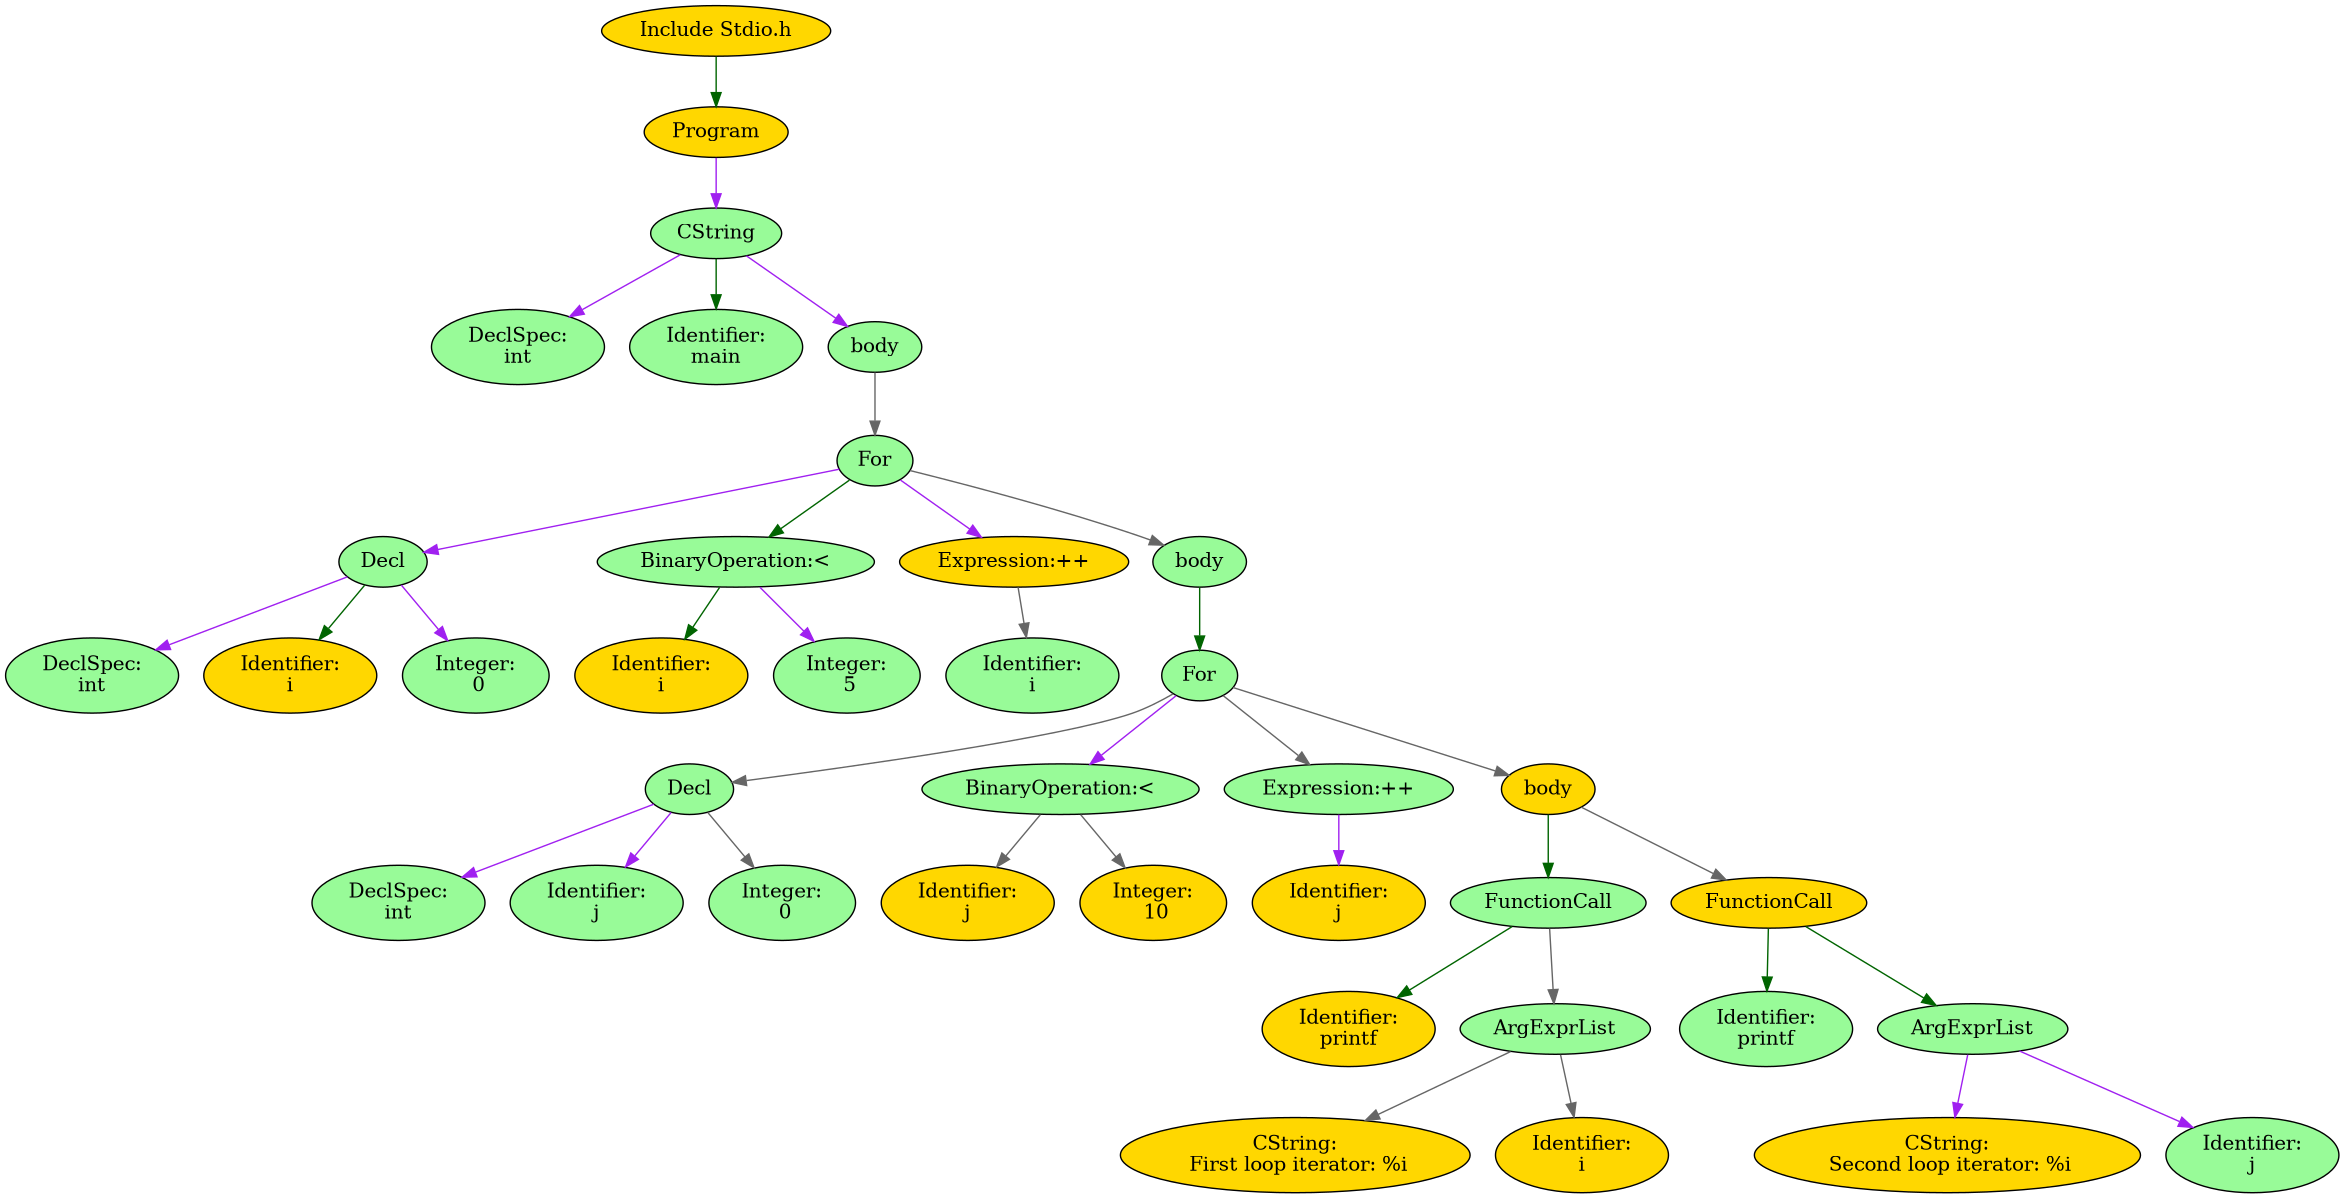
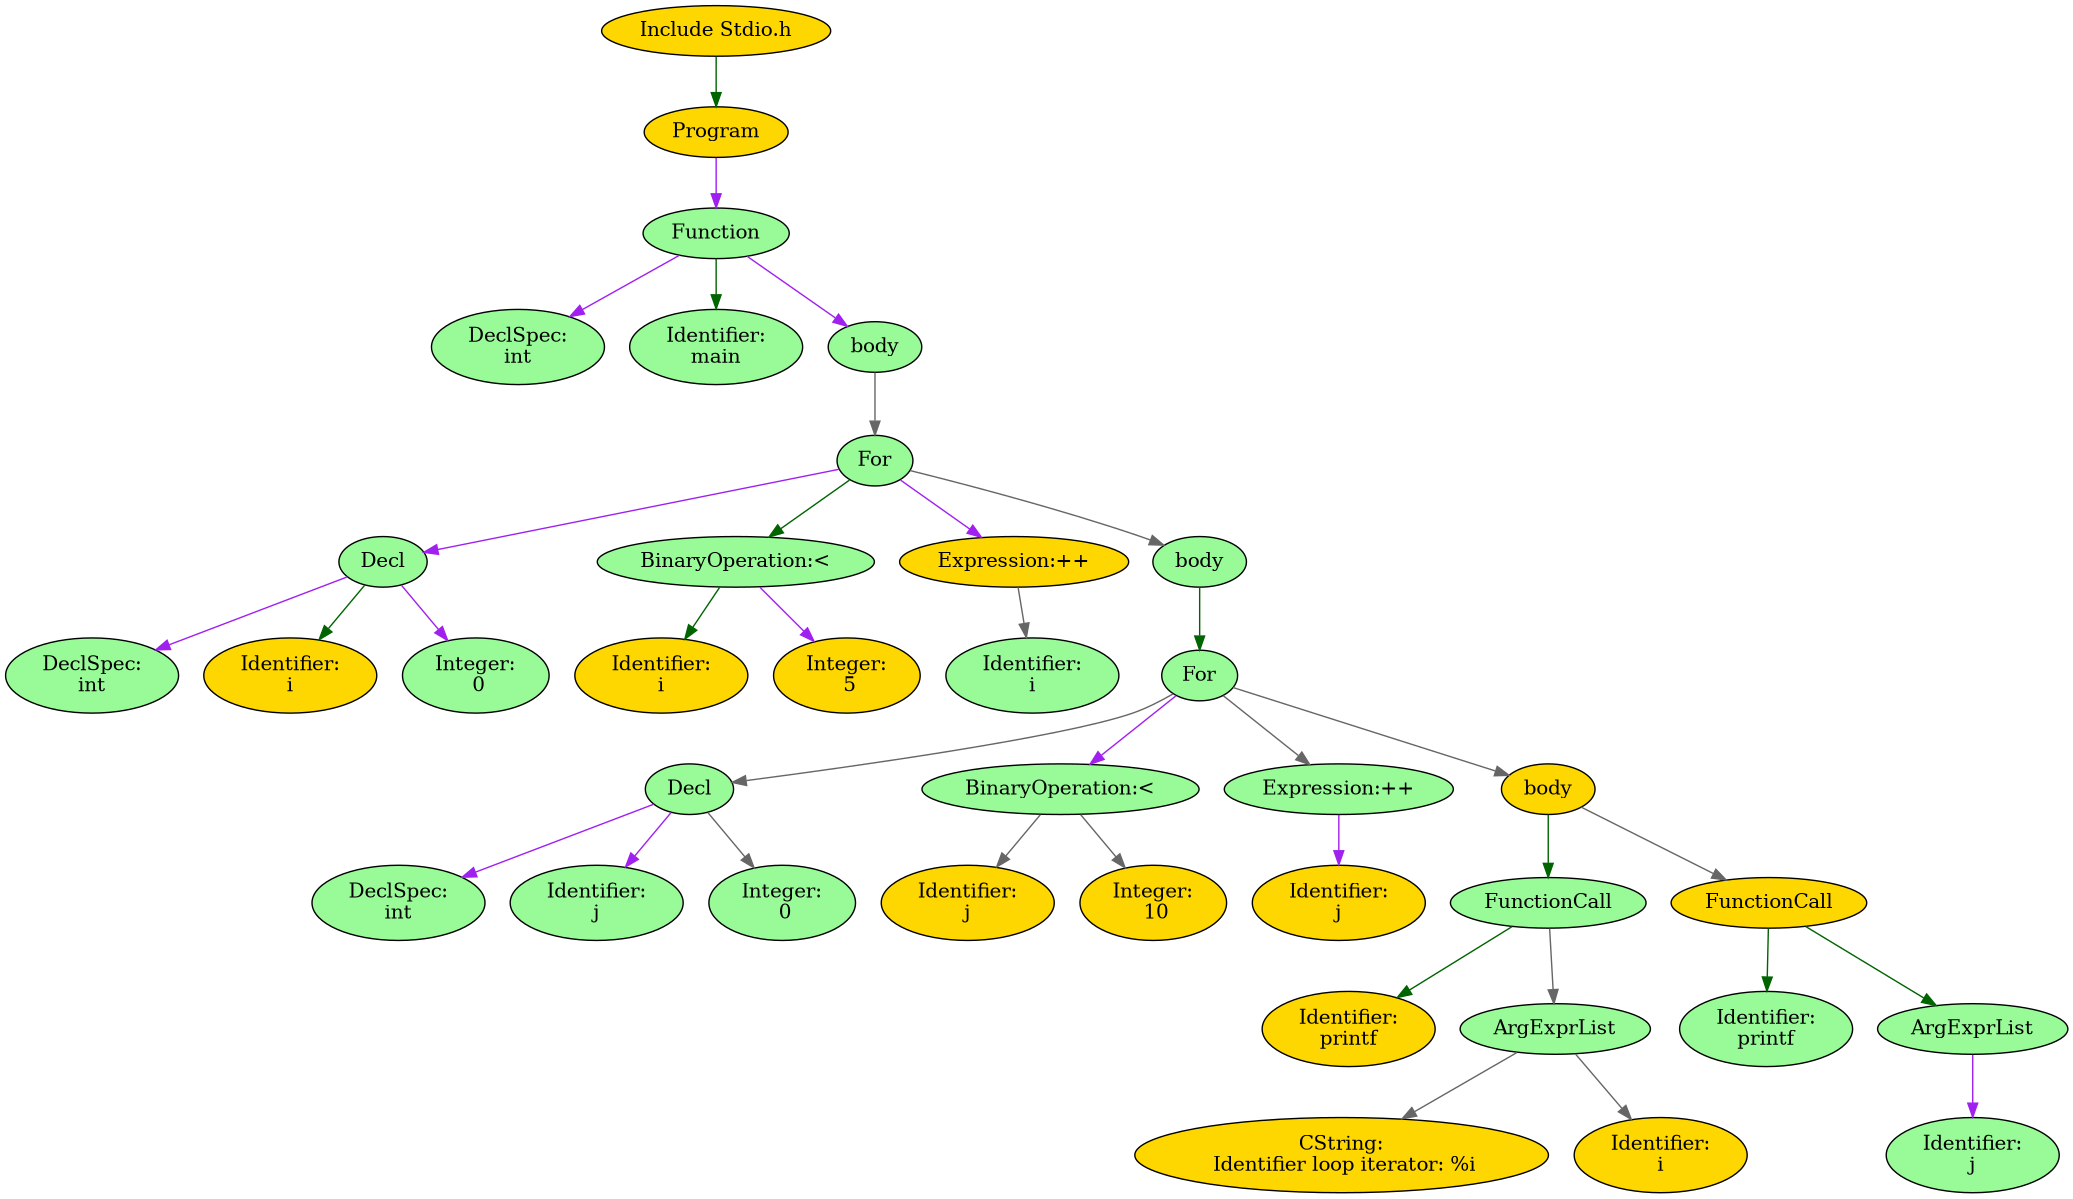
node "CString": label "CString" -> "Function"
node "Integer: 5": fillcolor palegreen -> gold
node "CString: First loop iterator: %i": label "CString: First loop iterator: %i" -> "CString: Identifier loop iterator: %i"
node "CString: Second loop iterator: %i": removed
